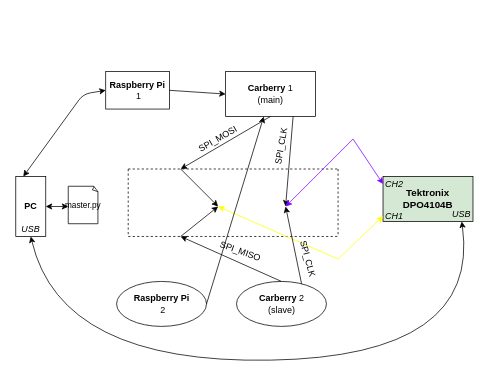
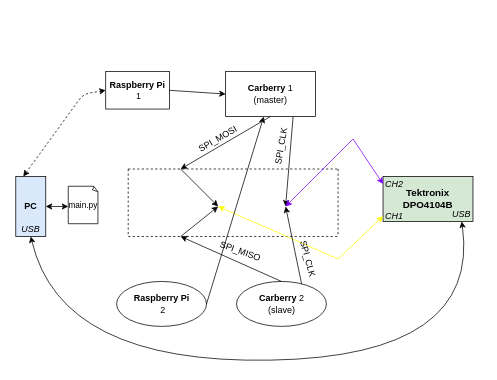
node "Carberry 1 (main)": label "Carberry 1 (main)" -> "Carberry 1 (master)"
edge "Raspberry Pi 1" -- "PC": style solid -> dashed
node "master.py": label "master.py" -> "main.py"
node "PC": fillcolor #ffffff -> #dae8fc
